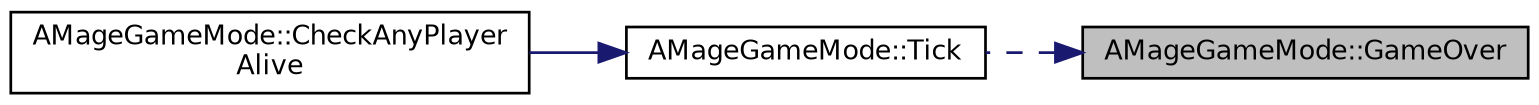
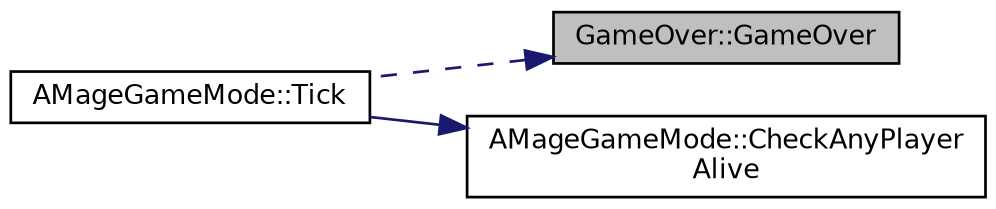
edge "AMageGameMode::CheckAnyPlayer Alive" -> "AMageGameMode::Tick": reversed
node "AMageGameMode::GameOver": label "AMageGameMode::GameOver" -> "GameOver::GameOver"
